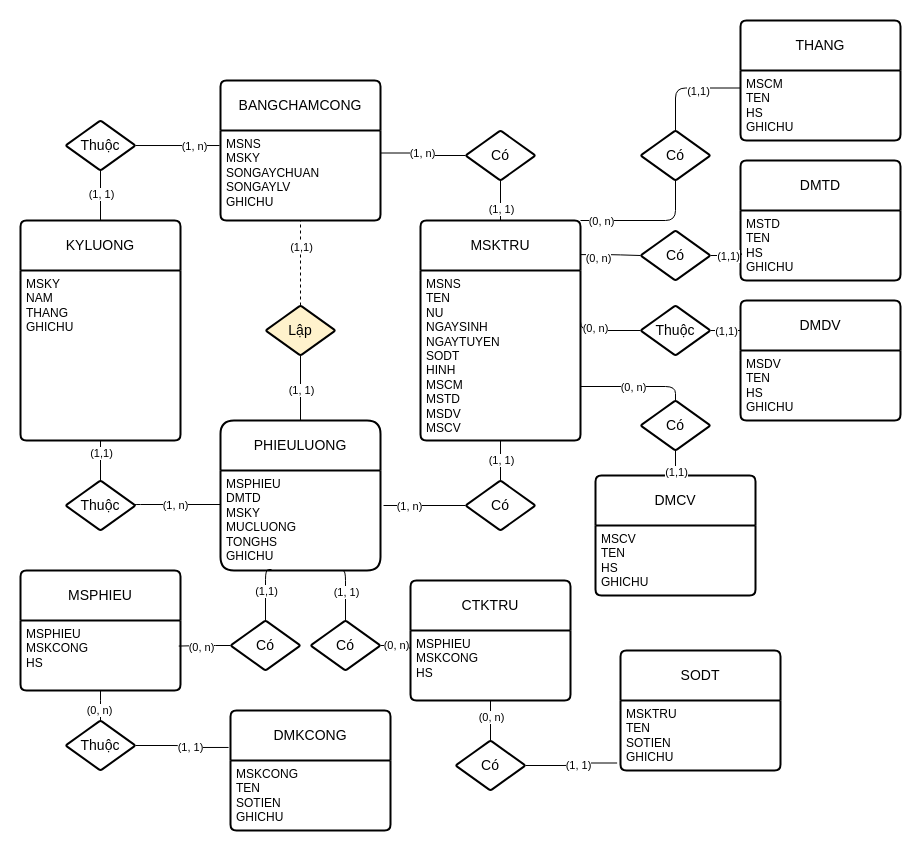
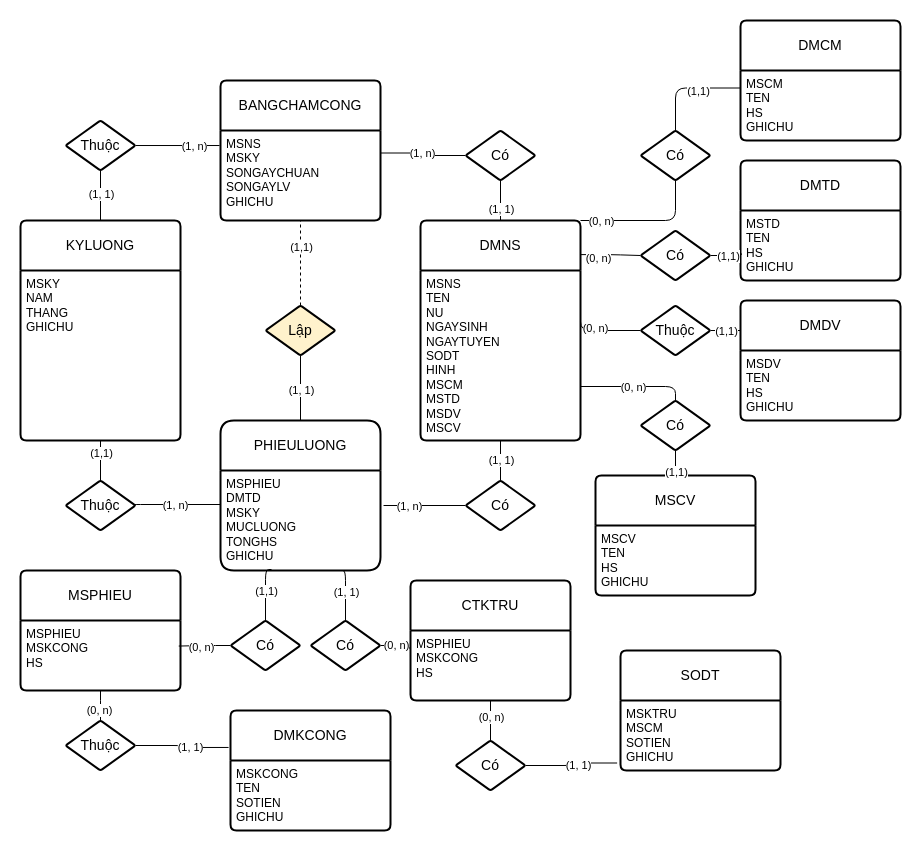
node "THANG": label "THANG" -> "DMCM"
node "MSKTRU": label "MSKTRU" -> "DMNS"
node "DMCV": label "DMCV" -> "MSCV"
node "MSKTRU TEN SOTIEN GHICHU": label "MSKTRU TEN SOTIEN GHICHU" -> "MSKTRU MSCM SOTIEN GHICHU"
